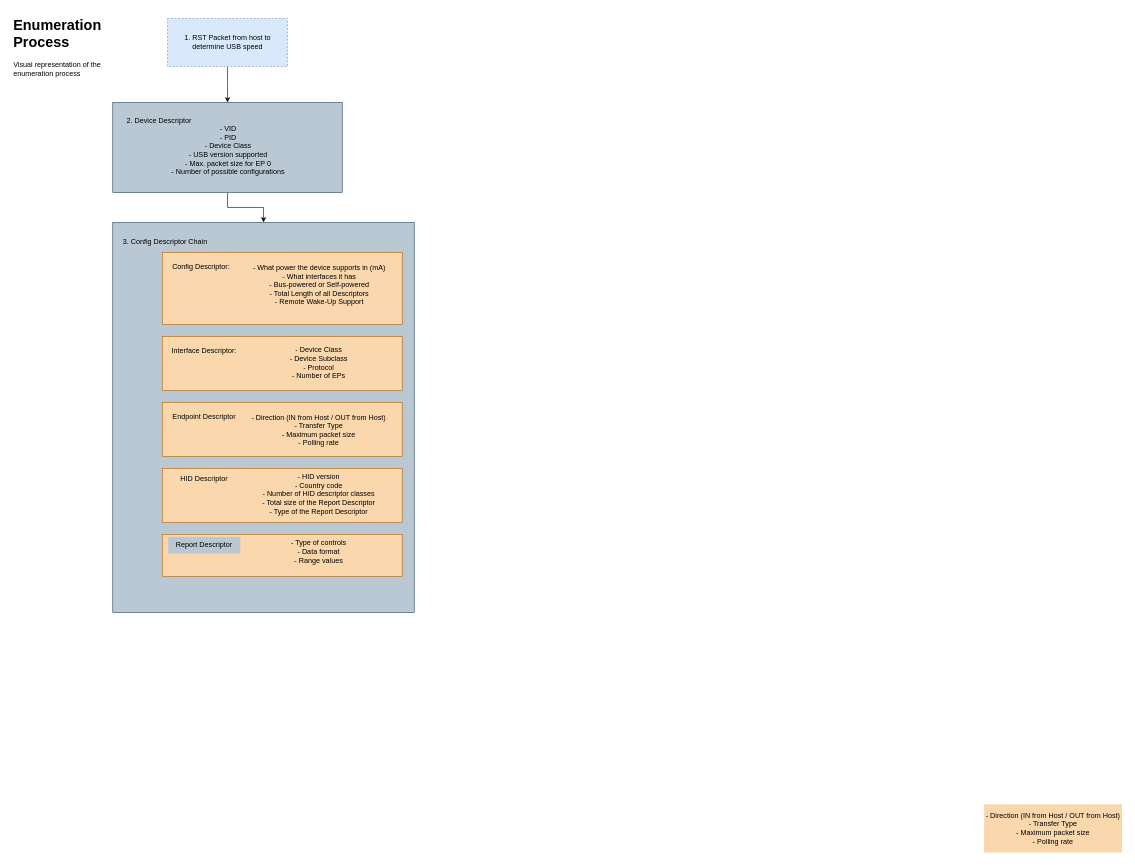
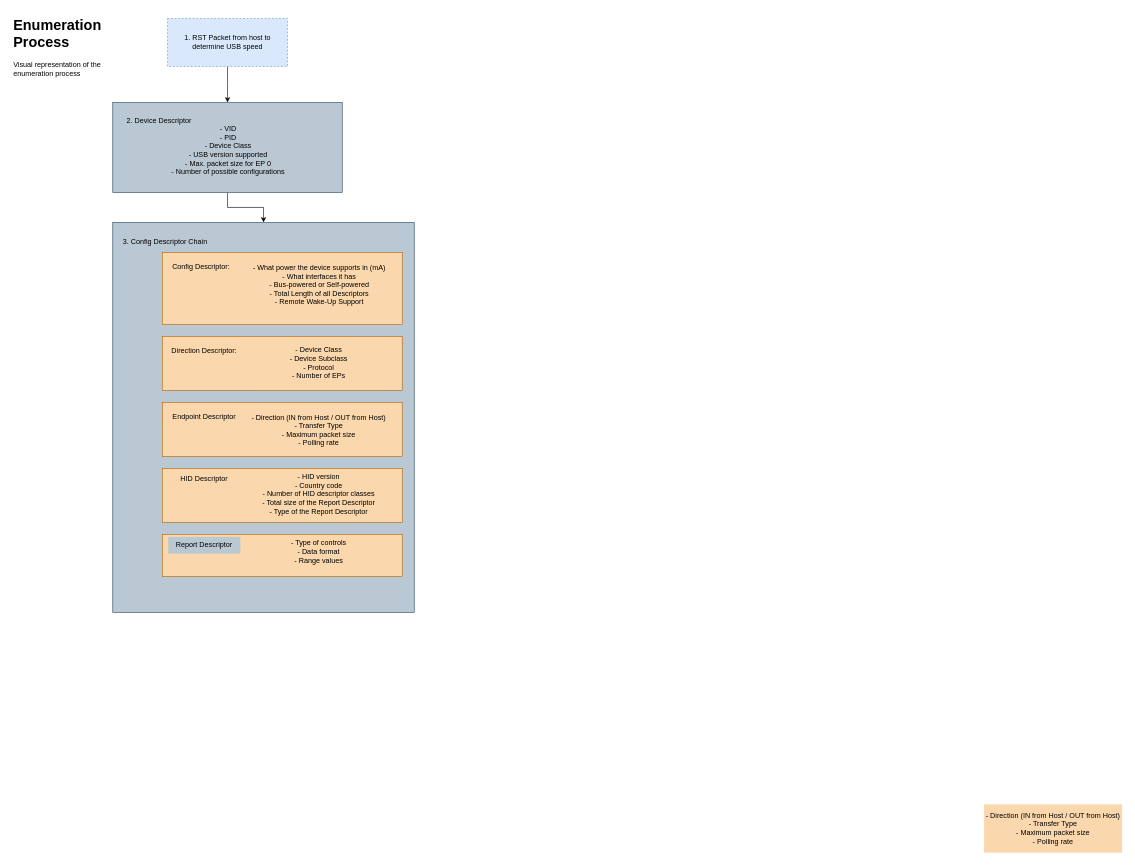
node "Interface Descriptor:": label "Interface Descriptor:" -> "Direction Descriptor:"
